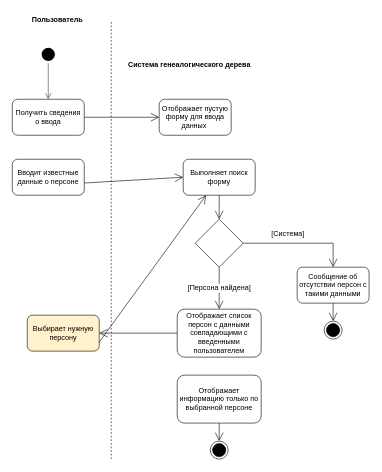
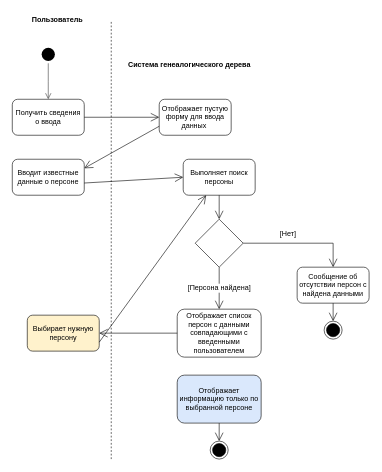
edge "Отображает пустую форму для ввода данных" -> "Вводит известные данные о персоне": added
node "Выполняет поиск форму": label "Выполняет поиск форму" -> "Выполняет поиск персоны"
node "[Система]": label "[Система]" -> "[Нет]"
node "Сообщение об отсутствии персон с такими данными": label "Сообщение об отсутствии персон с такими данными" -> "Сообщение об отсутствии персон с найдена данными"
node "Отображает информацию только по выбранной персоне": fillcolor #ffffff -> #dae8fc
